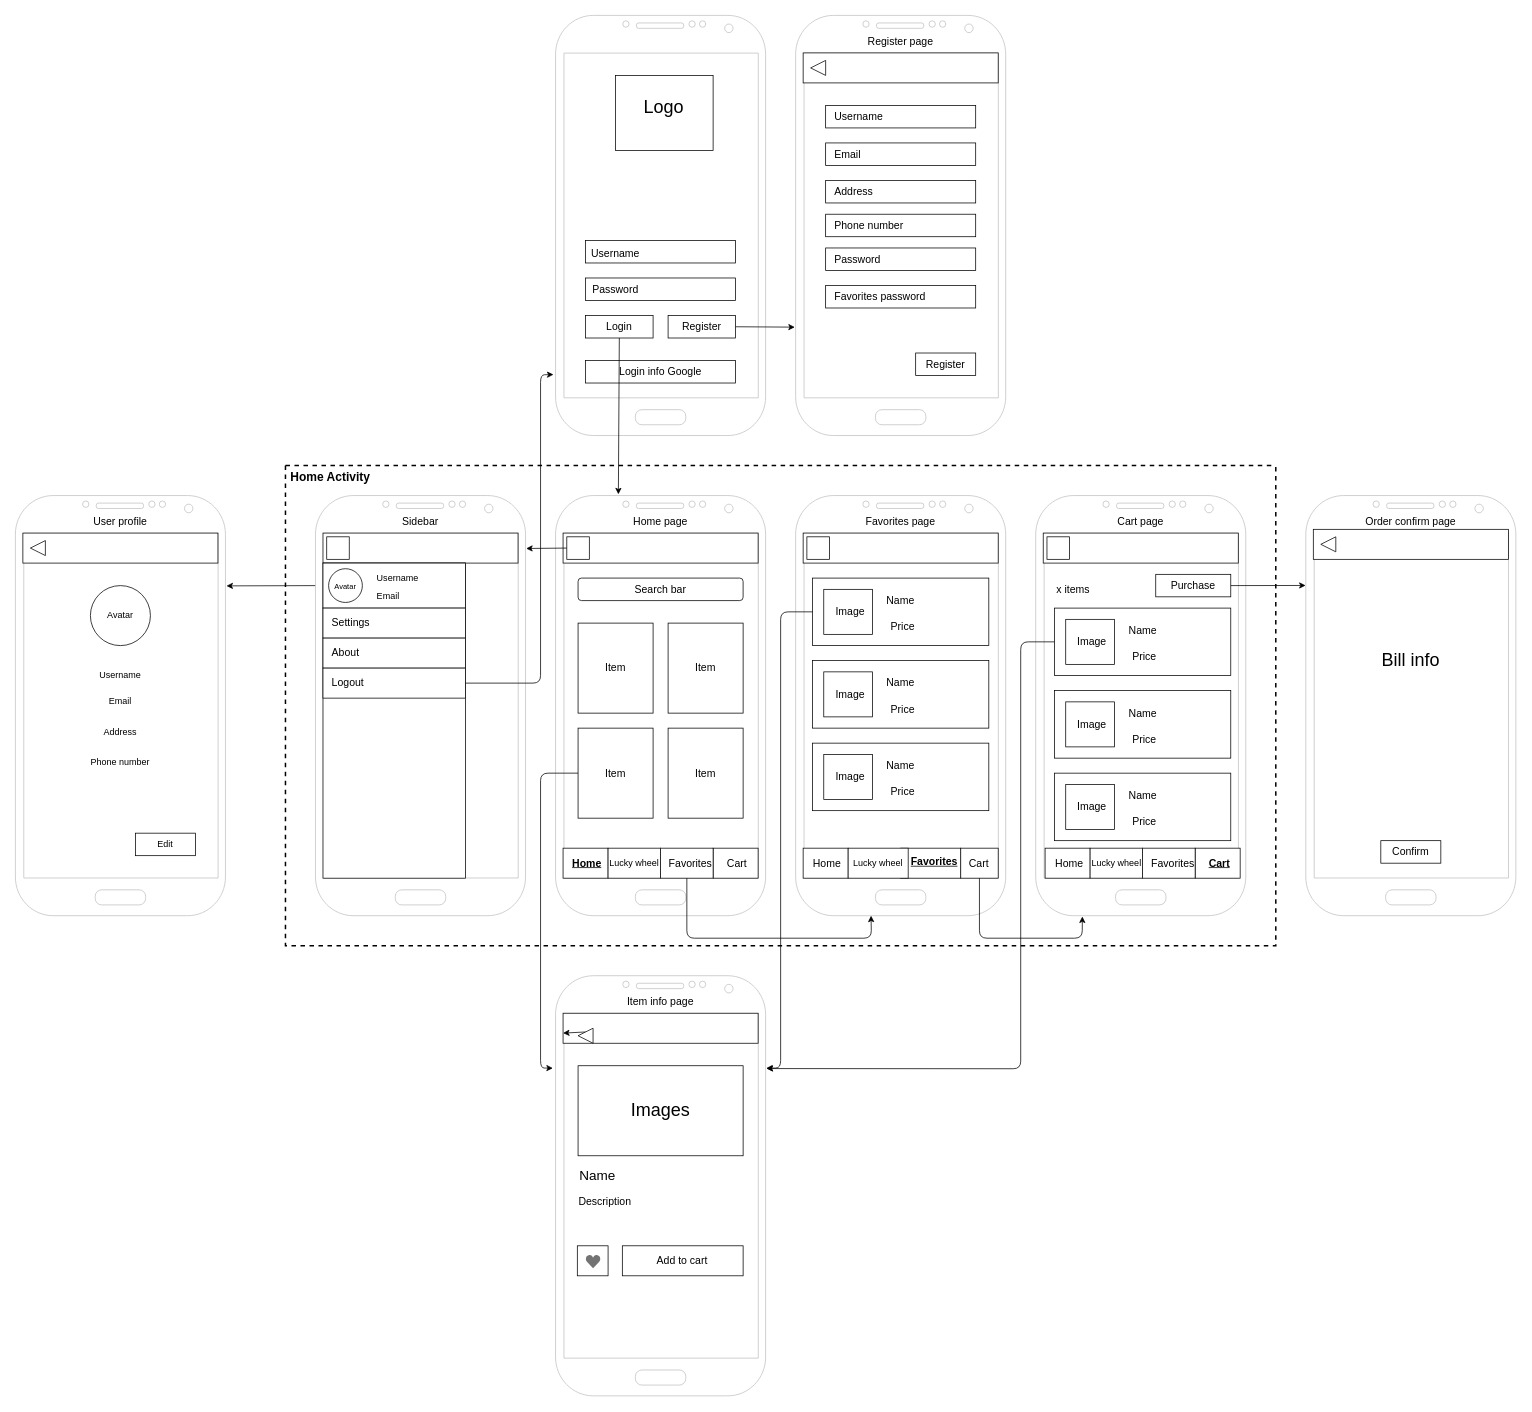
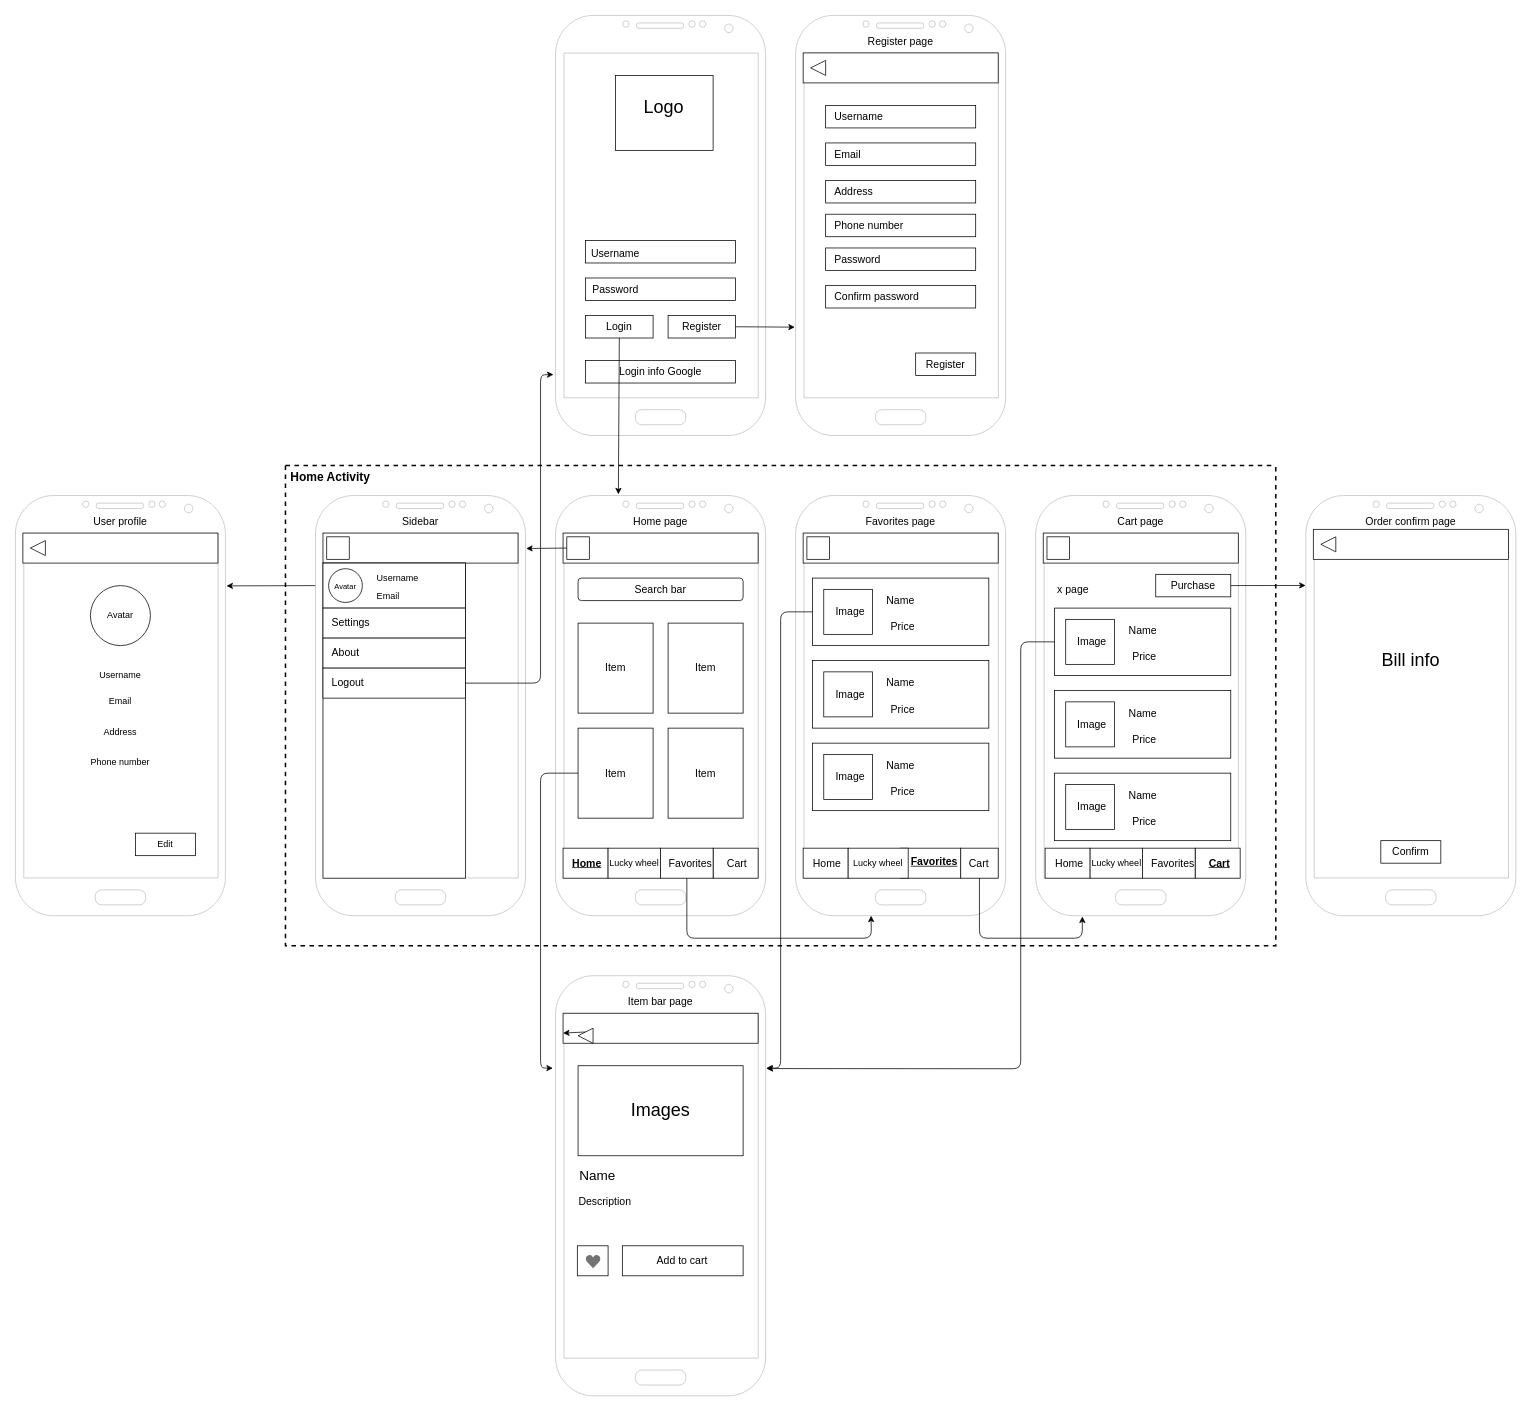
node "Favorites password": label "Favorites password" -> "Confirm password"
node "x items": label "x items" -> "x page"
node "Item info page": label "Item info page" -> "Item bar page"
